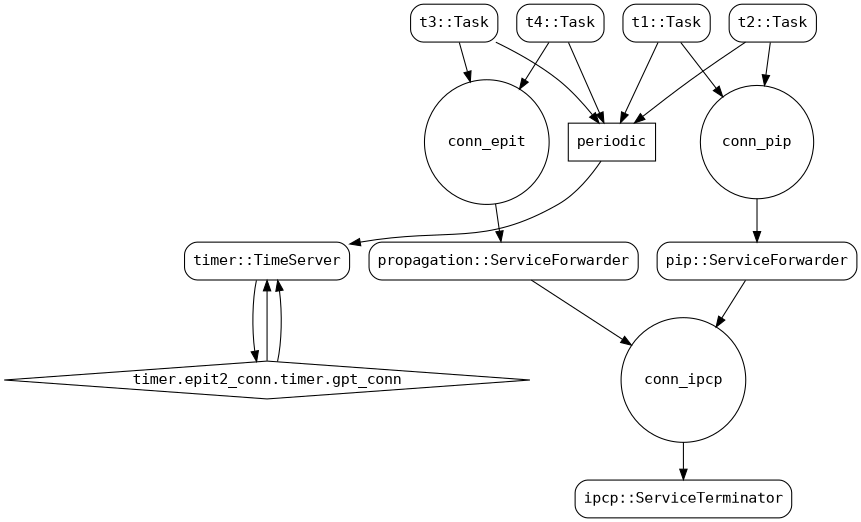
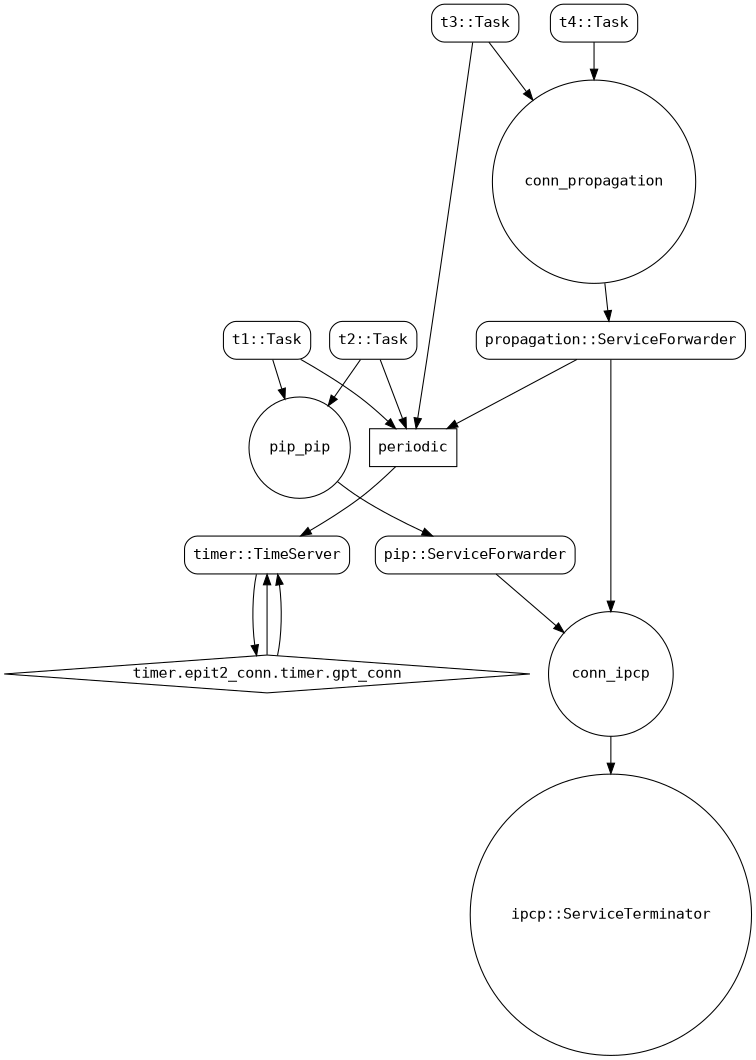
edge "t4::Task" -> "periodic": now "propagation::ServiceForwarder" -> "periodic"
node "conn_epit": label "conn_epit" -> "conn_propagation"
node "conn_pip": label "conn_pip" -> "pip_pip"
node "ipcp::ServiceTerminator": shape box -> circle
